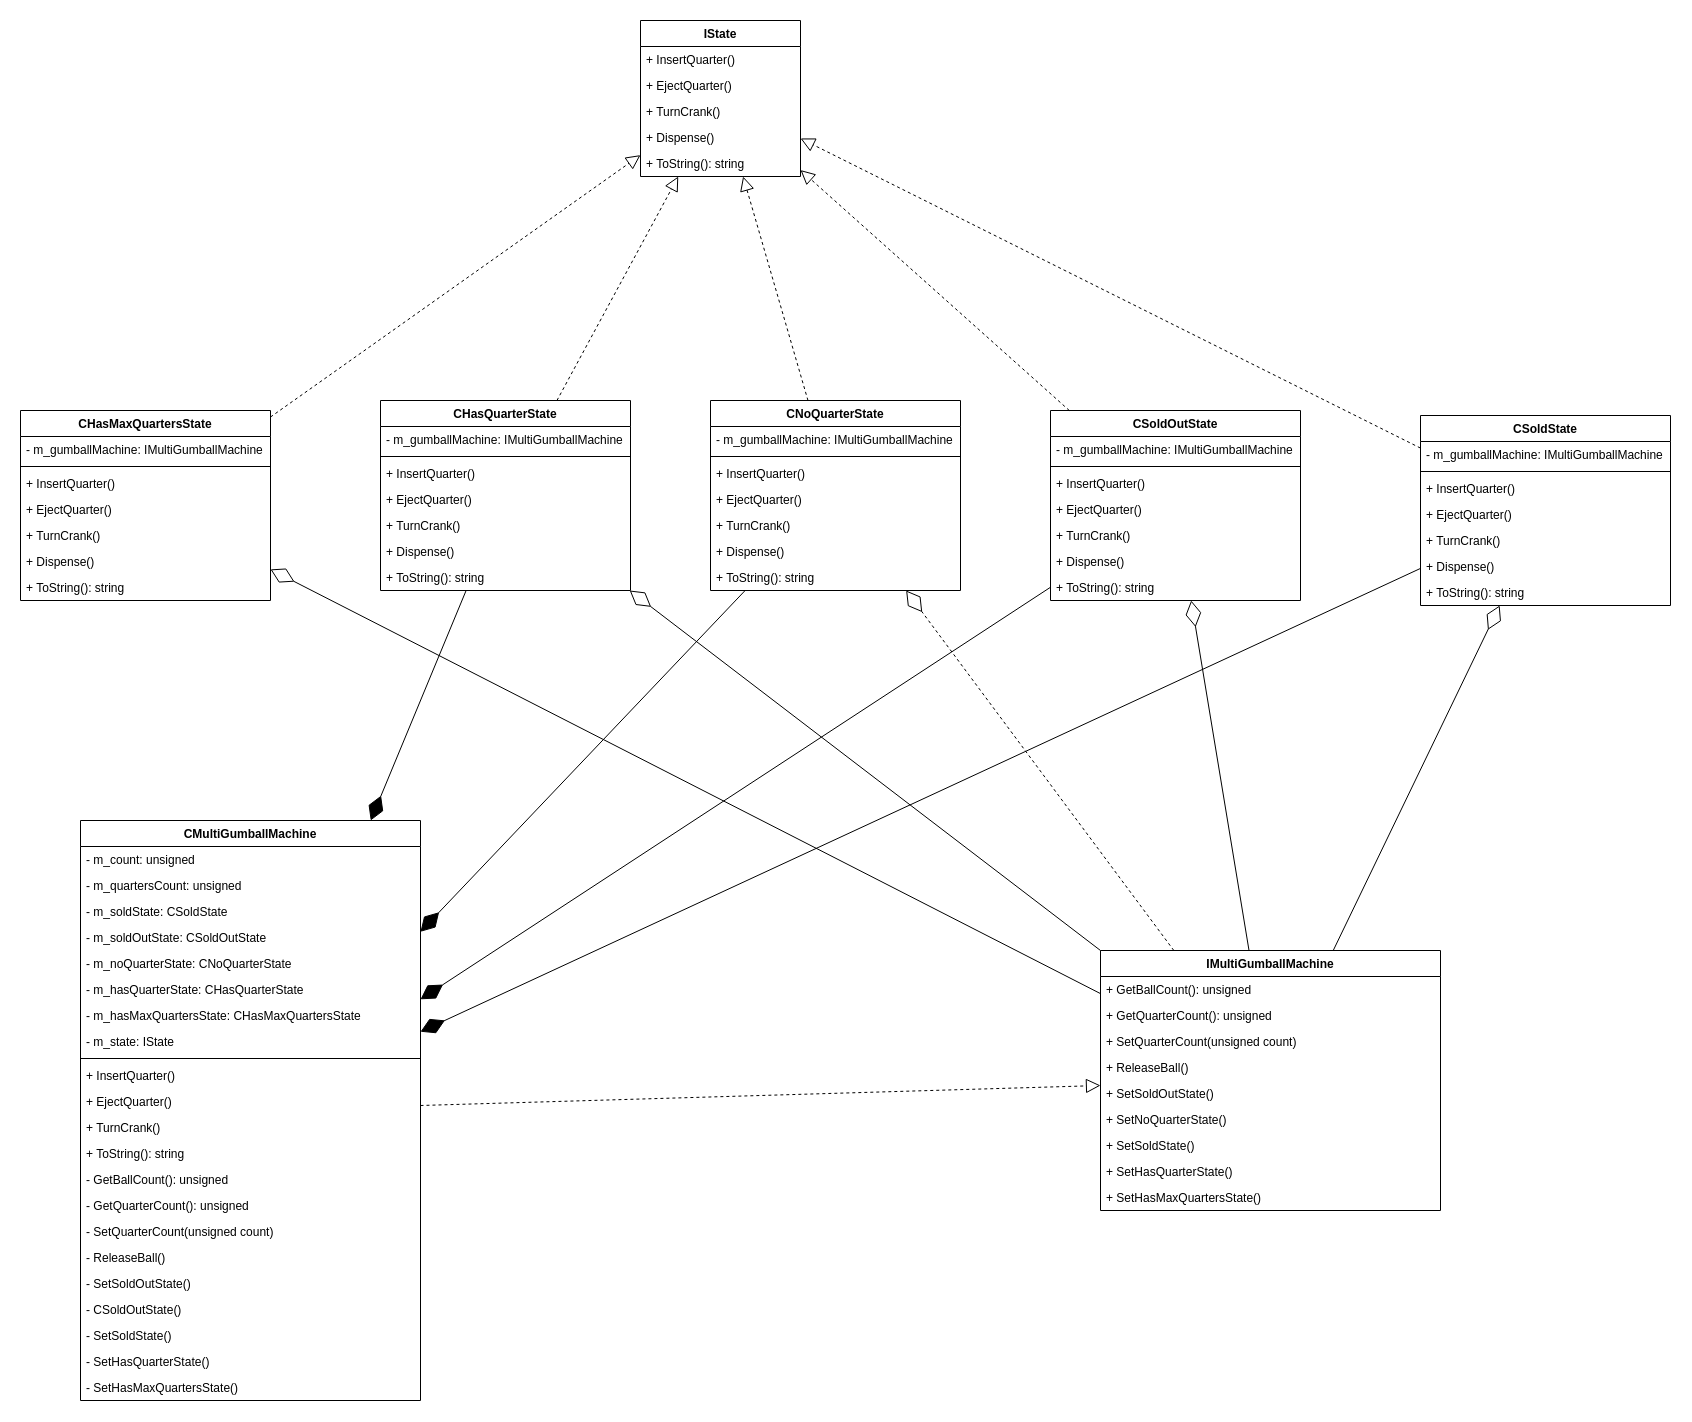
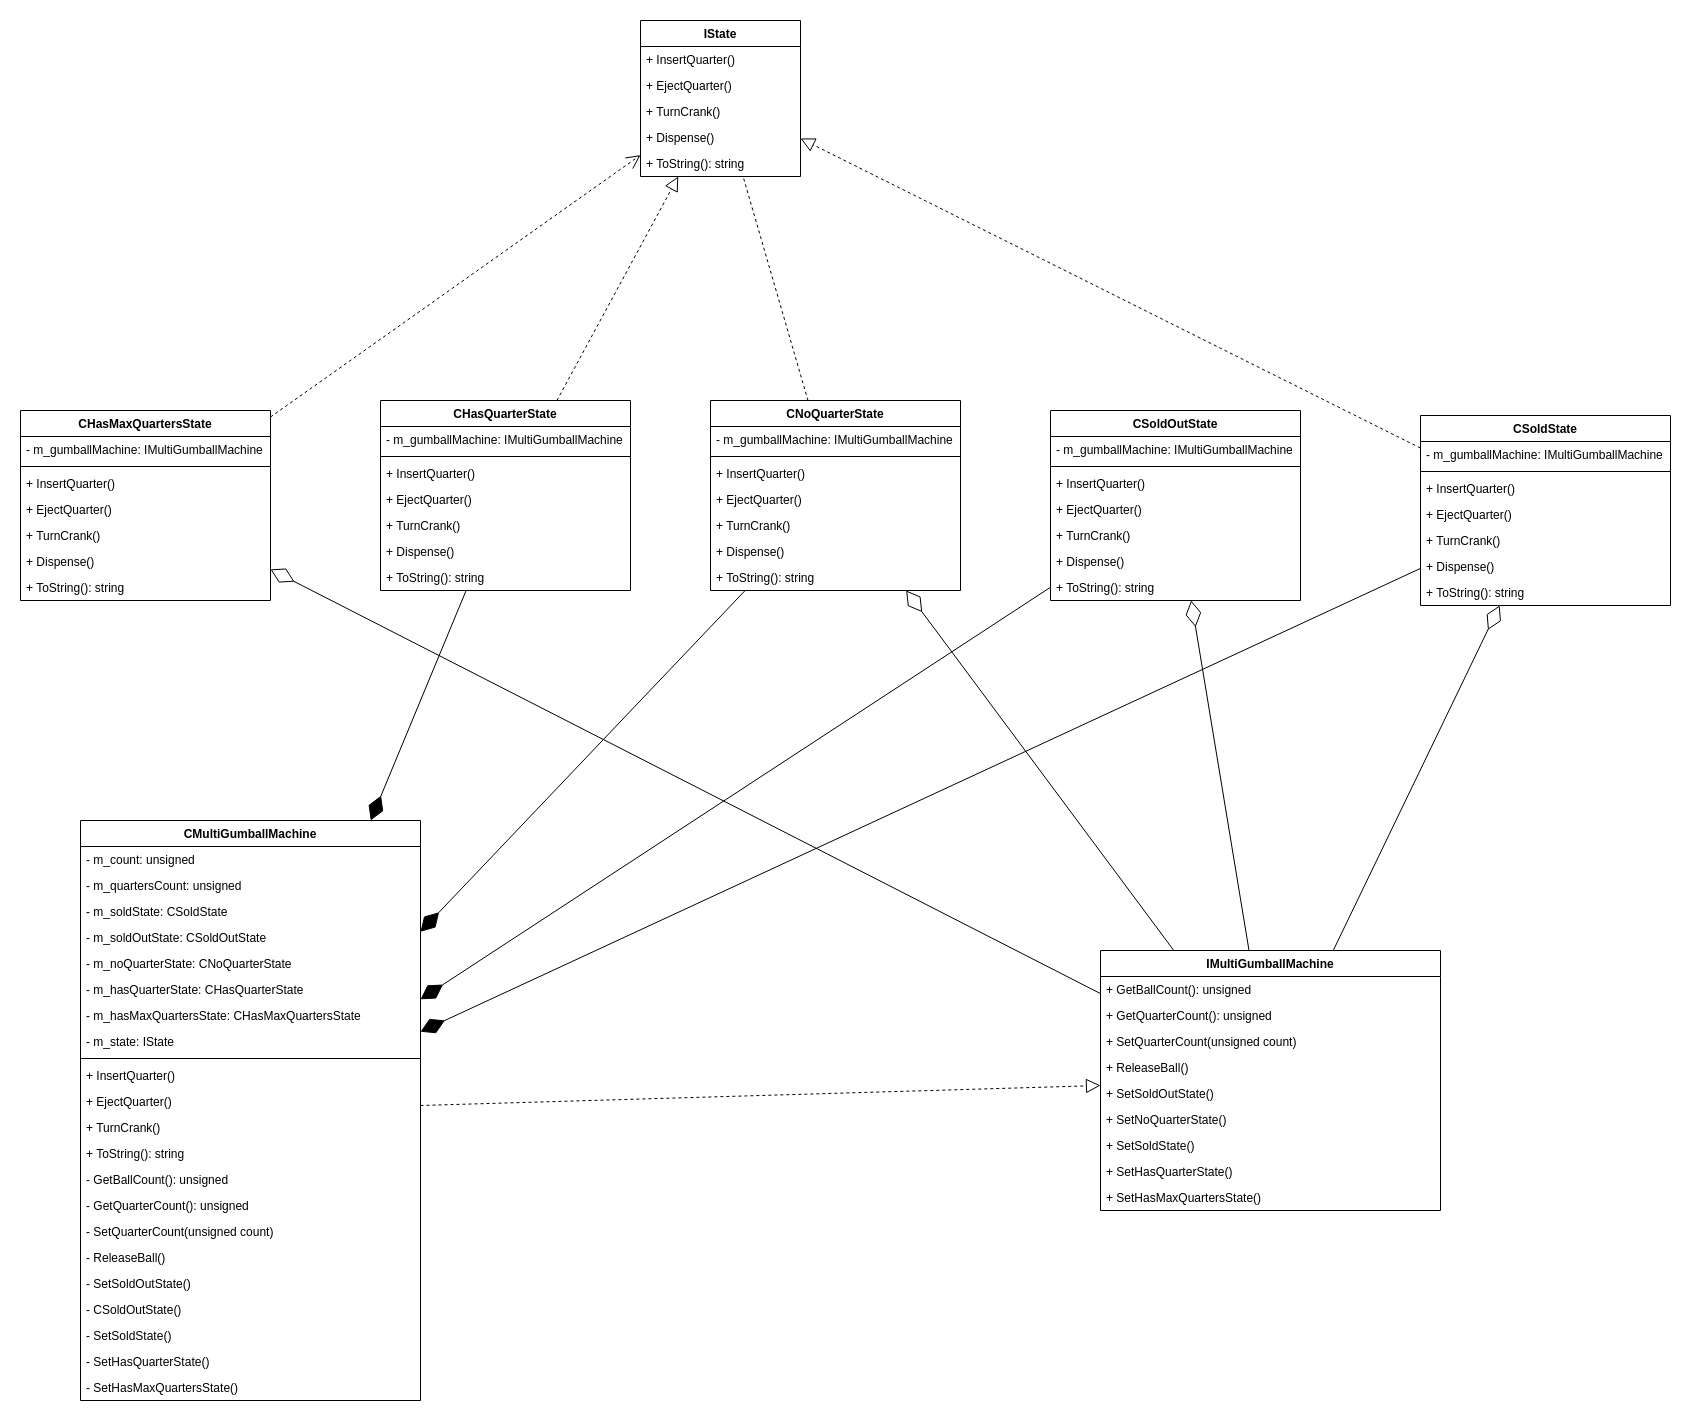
edge "CHasMaxQuartersState" -> "IState": arrowhead block -> open
edge "CNoQuarterState" -> "IState": arrowhead block -> none
edge "CSoldOutState" -> "IState": removed
edge "IMultiGumballMachine" -> "CHasQuarterState": removed
edge "IMultiGumballMachine" -> "CNoQuarterState": style dashed -> solid
